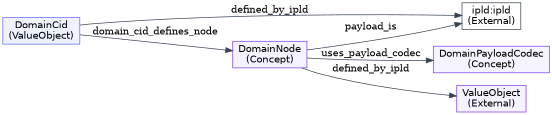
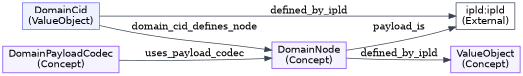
edge "DomainNode (Concept)" -> "DomainPayloadCodec (Concept)": reversed
node "ValueObject (External)": label "ValueObject (External)" -> "ValueObject (Concept)"
